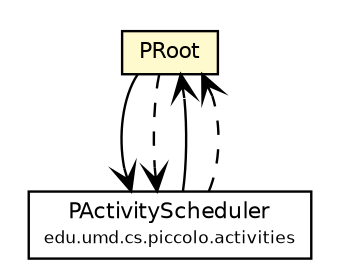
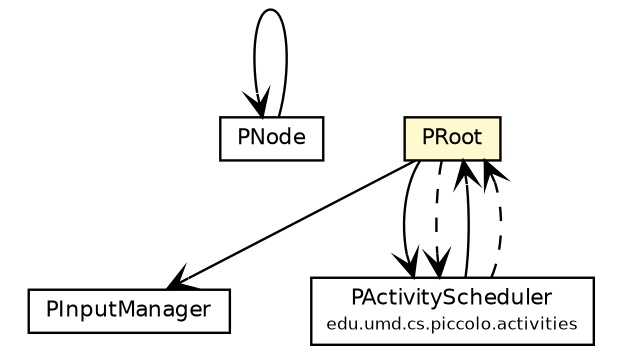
node "PNode": added
node "PInputManager": added
